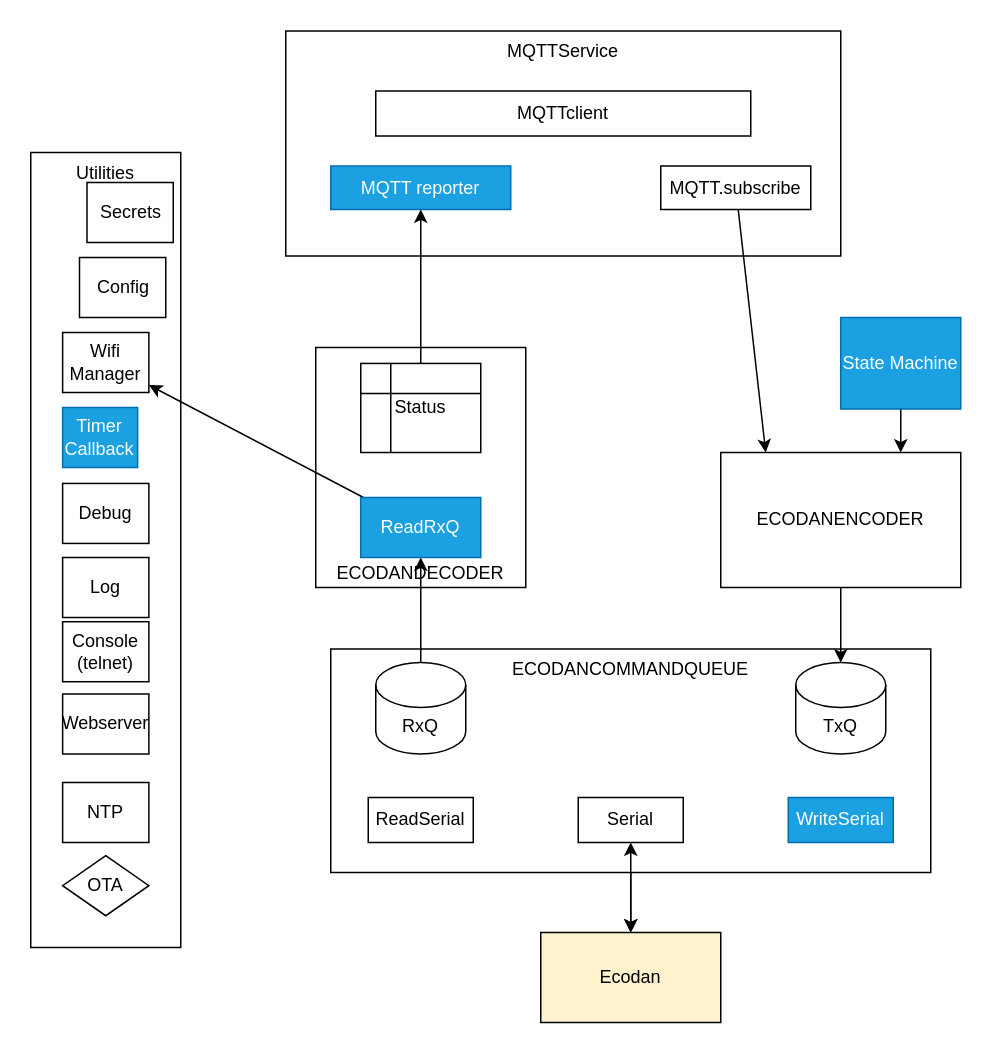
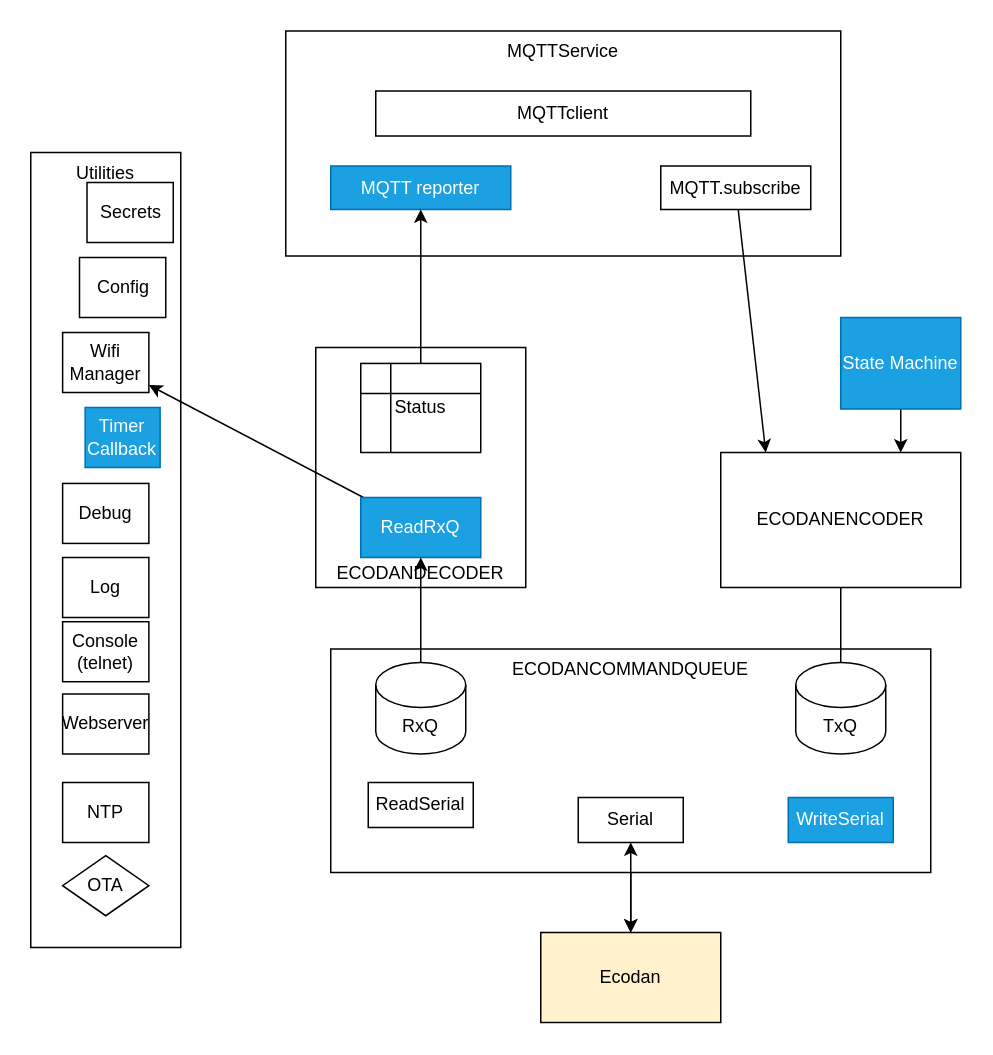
node "Timer Callback": moved (100, 437) -> (123, 437)
edge "ECODANENCODER" -> "TxQ": arrowhead classic -> none
node "ReadSerial": moved (421, 820) -> (421, 805)
